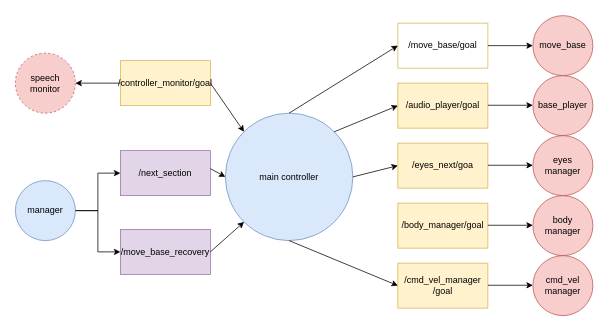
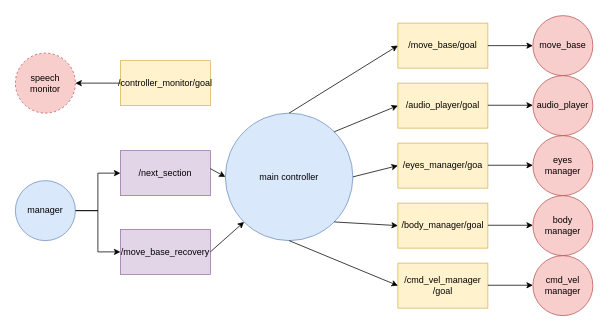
node "/move_base/goal": fillcolor #ffffff -> #fff2cc
edge "/controller_monitor/goal" -> "main controller": removed
node "base_player": label "base_player" -> "audio_player"
node "/eyes_next/goa": label "/eyes_next/goa" -> "/eyes_manager/goa"
edge "main controller" -> "/body_manager/goal": added
